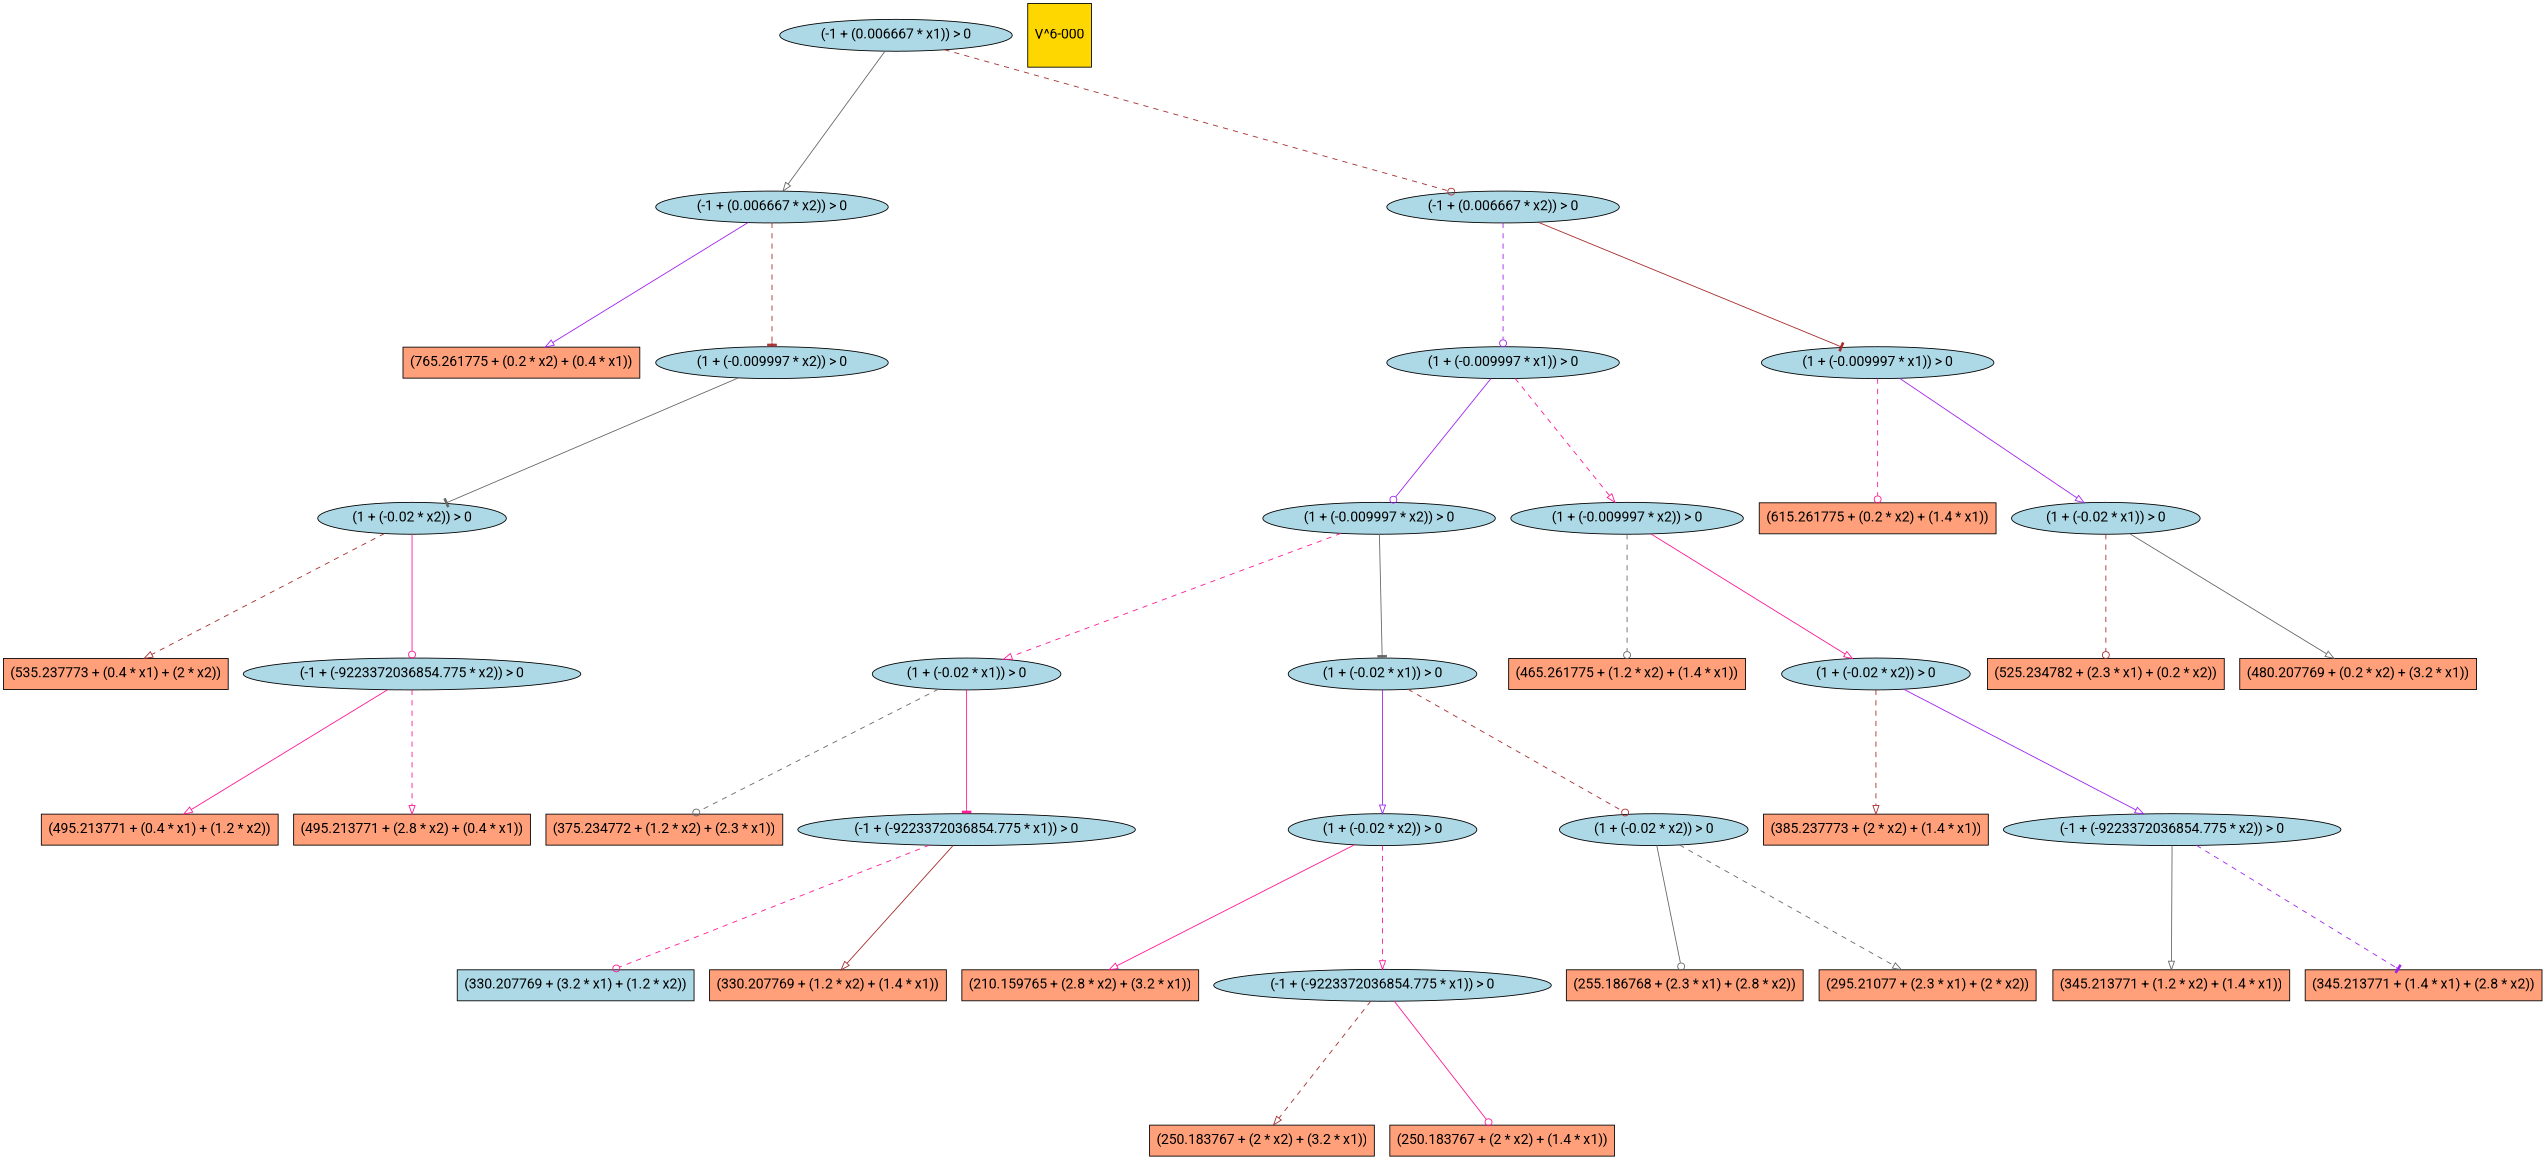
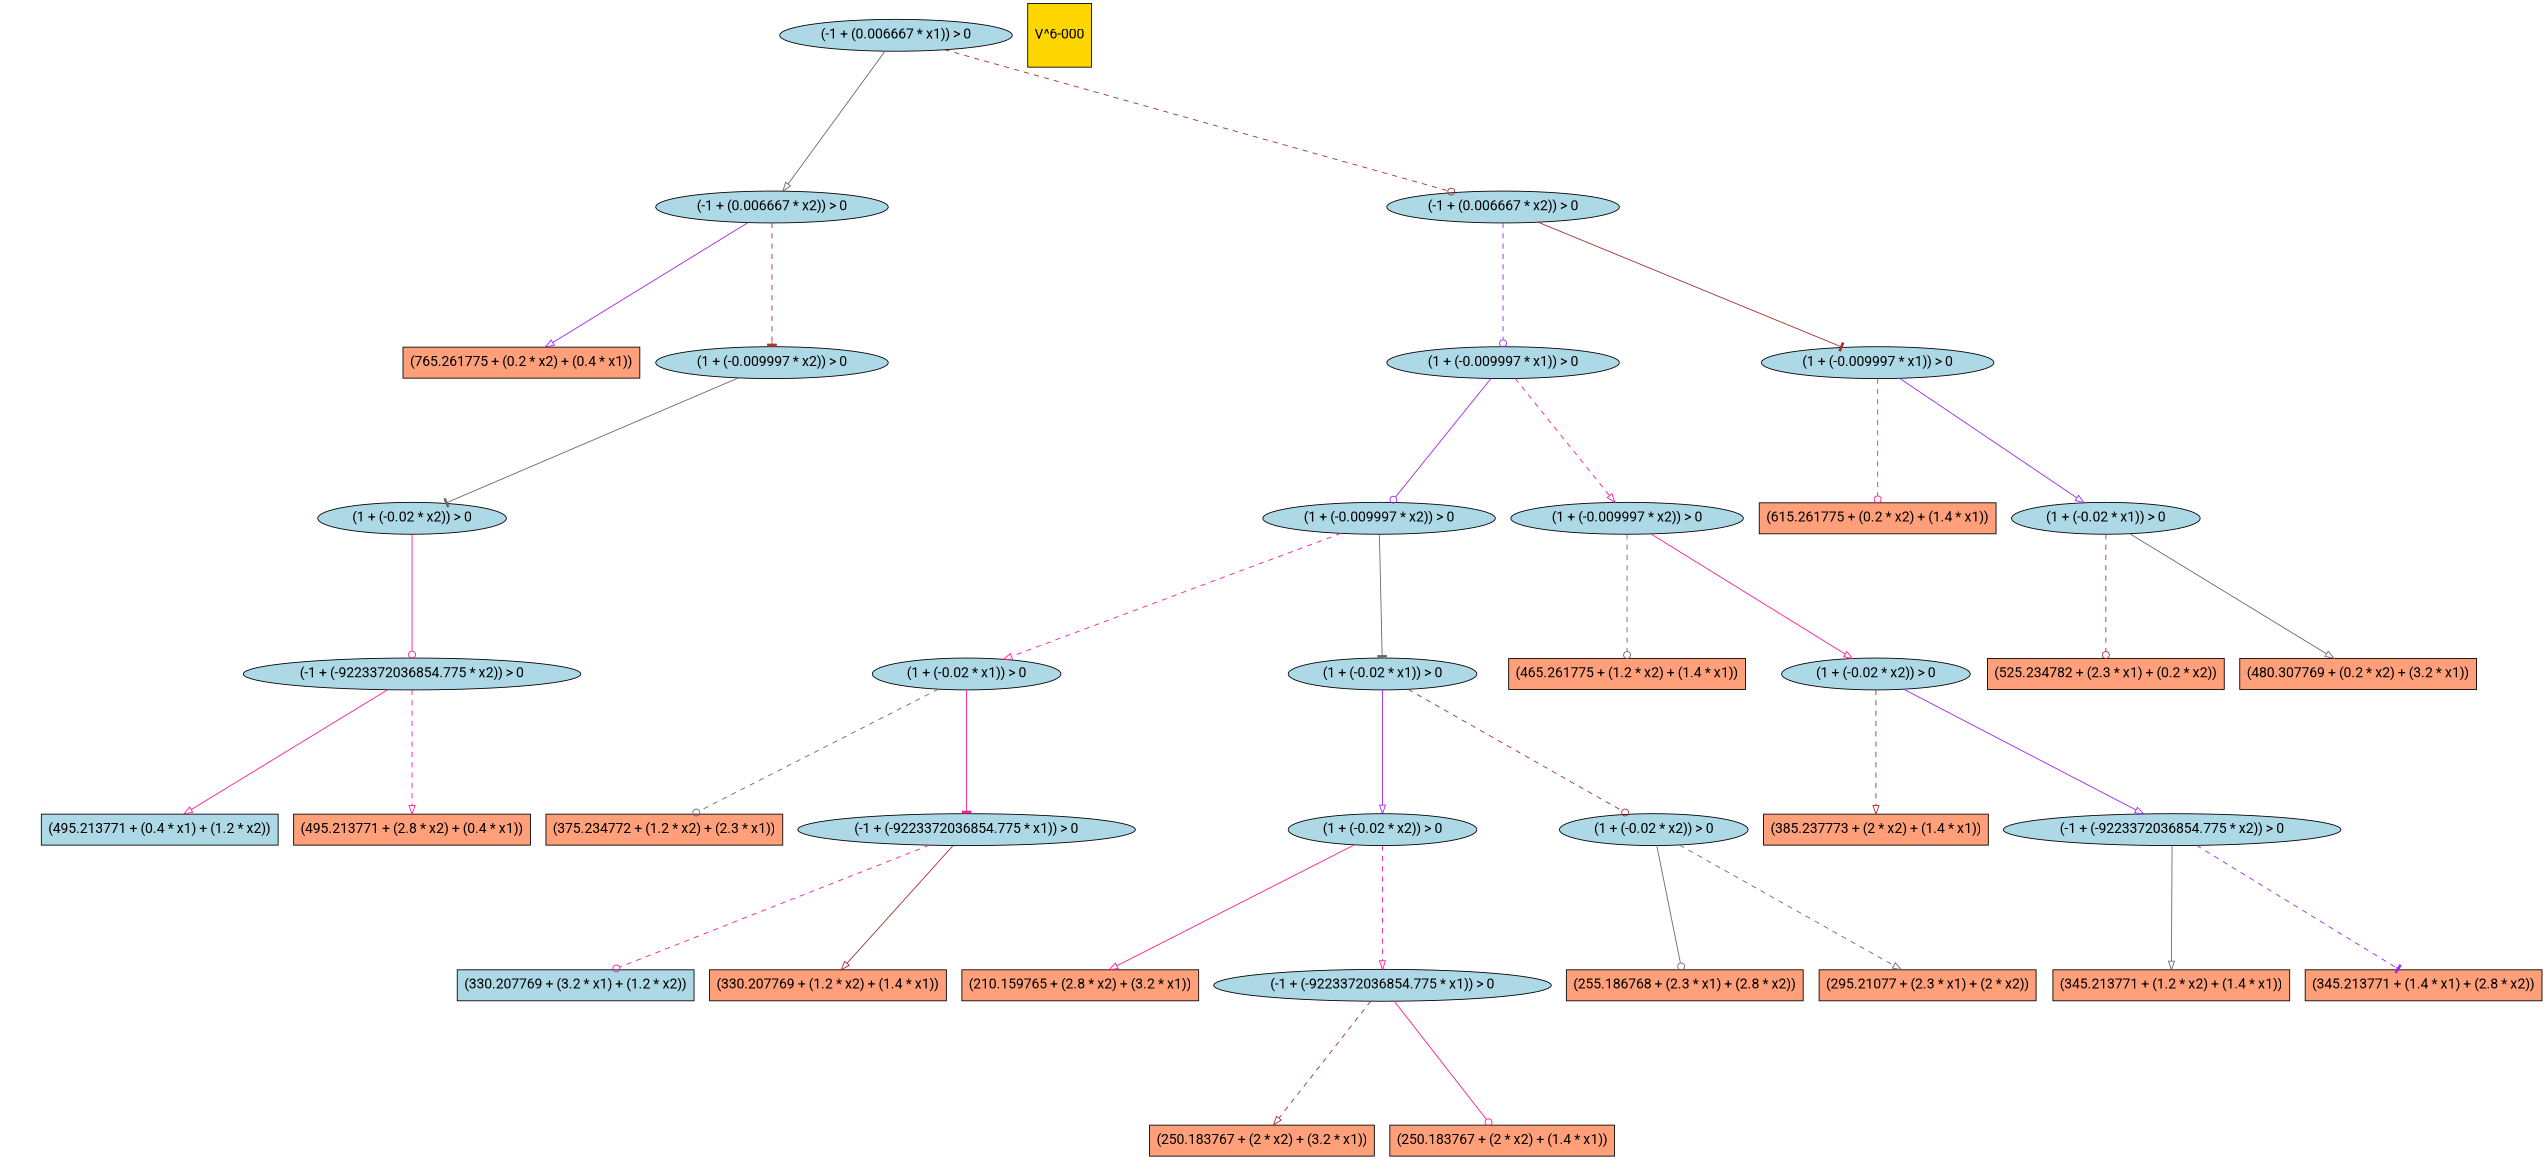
node "(535.237773 + (0.4 * x1) + (2 * x2))": removed
node "(480.207769 + (0.2 * x2) + (3.2 * x1))": label "(480.207769 + (0.2 * x2) + (3.2 * x1))" -> "(480.307769 + (0.2 * x2) + (3.2 * x1))"
node "(495.213771 + (0.4 * x1) + (1.2 * x2))": fillcolor lightsalmon -> lightblue
